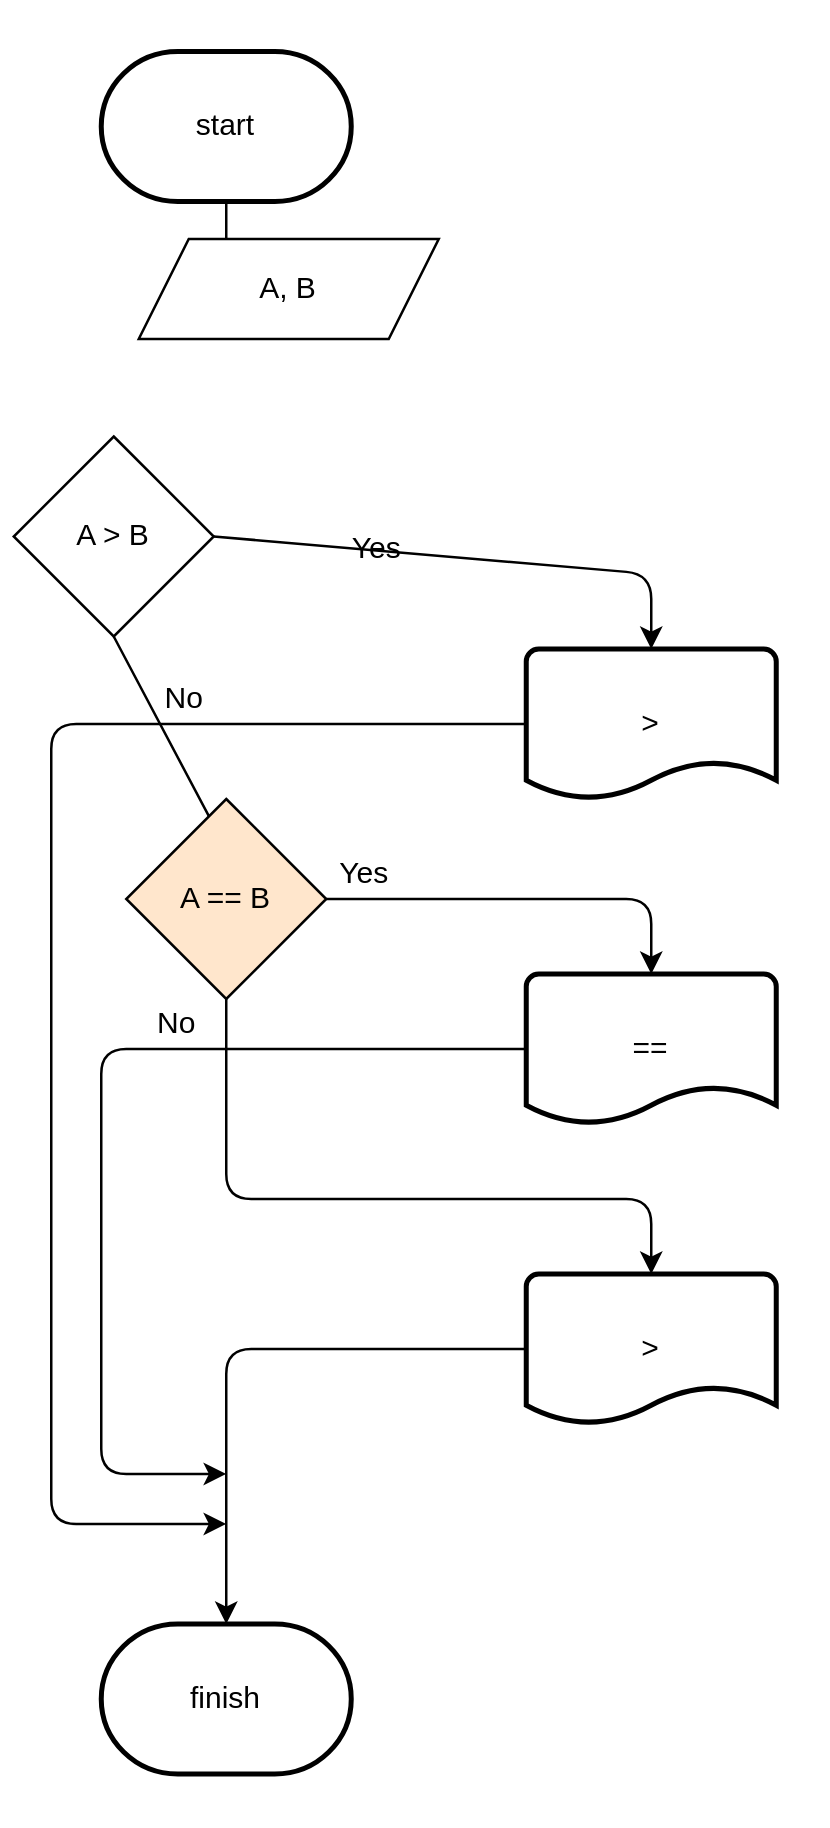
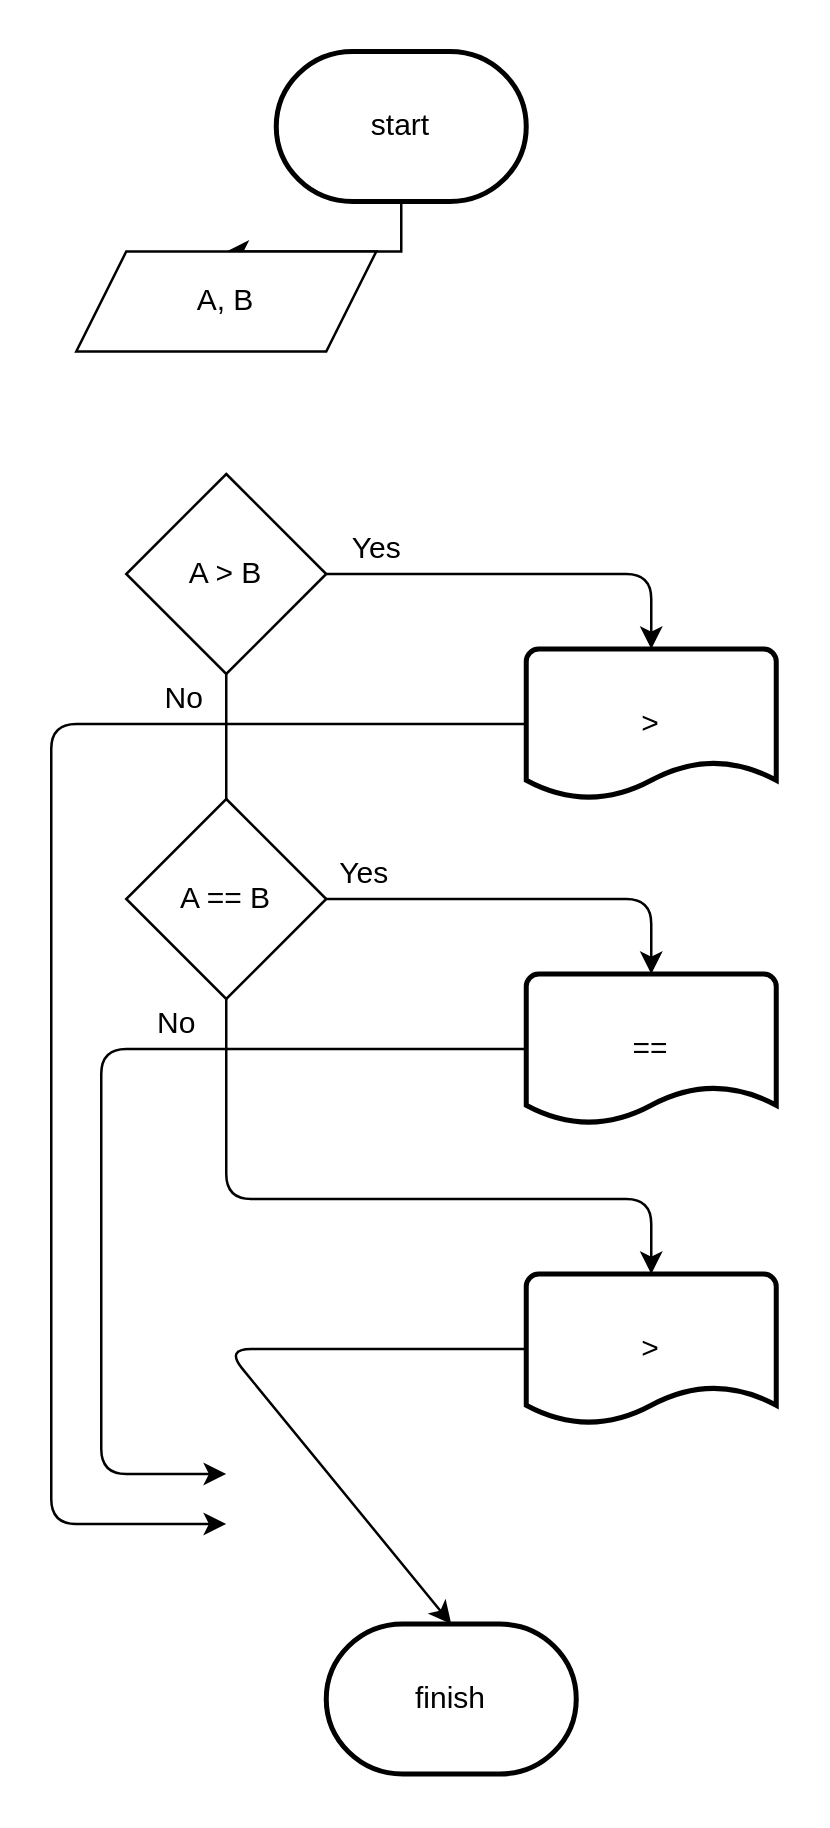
node "start": moved (226, 126) -> (401, 126)
node "A, B": moved (289, 289) -> (226, 301)
node "A > B": moved (114, 536) -> (226, 574)
node "A == B": fillcolor #ffe6cc -> #ffffff
node "finish": moved (226, 1699) -> (451, 1699)
